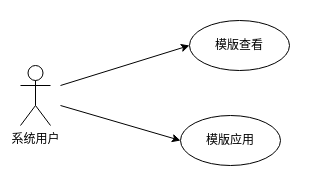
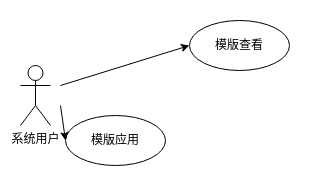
node "模版应用": moved (231, 141) -> (116, 141)
